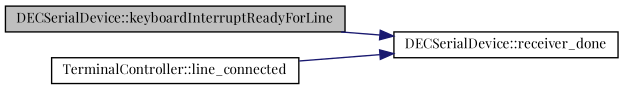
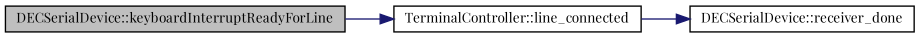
edge "DECSerialDevice::keyboardInterruptReadyForLine" -> "DECSerialDevice::receiver_done": now "DECSerialDevice::keyboardInterruptReadyForLine" -> "TerminalController::line_connected"
